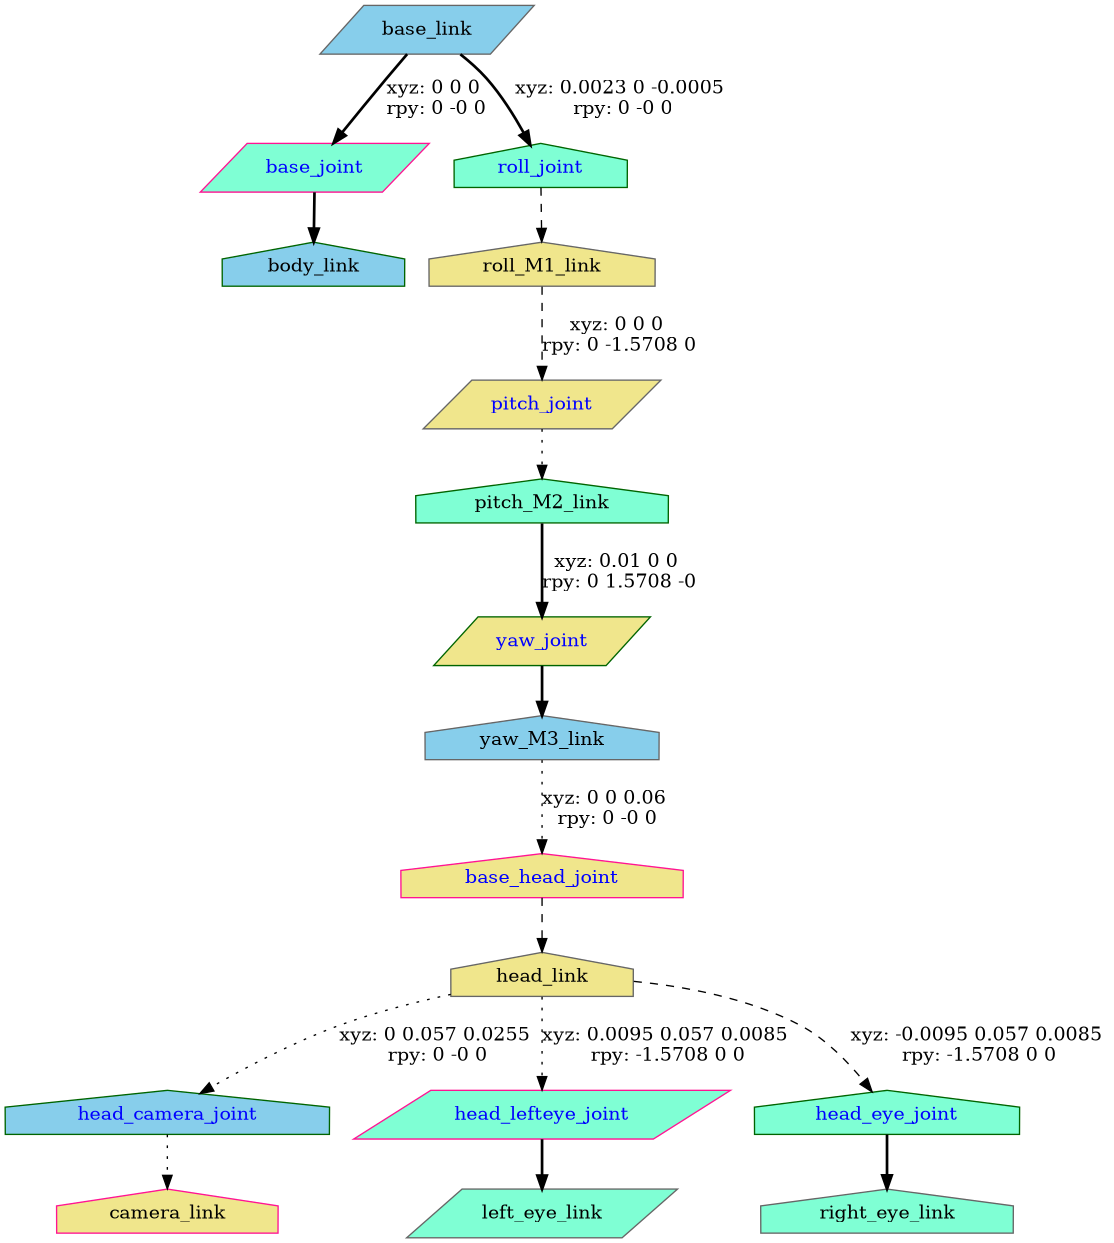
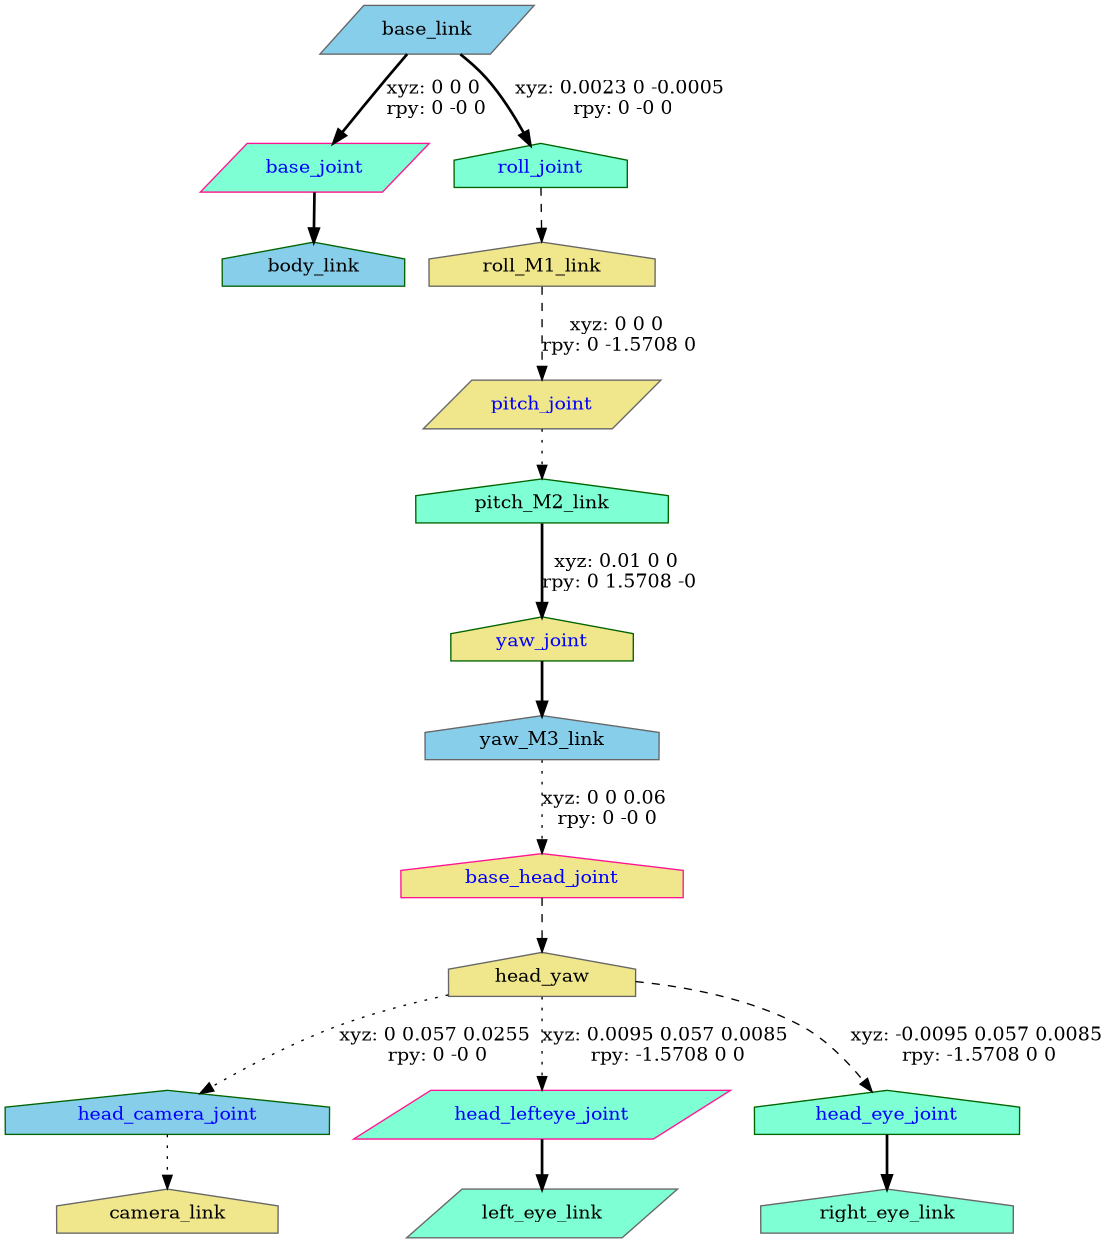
node "yaw_joint": shape parallelogram -> house
node "head_link": label "head_link" -> "head_yaw"
node "camera_link": color deeppink -> gray40
